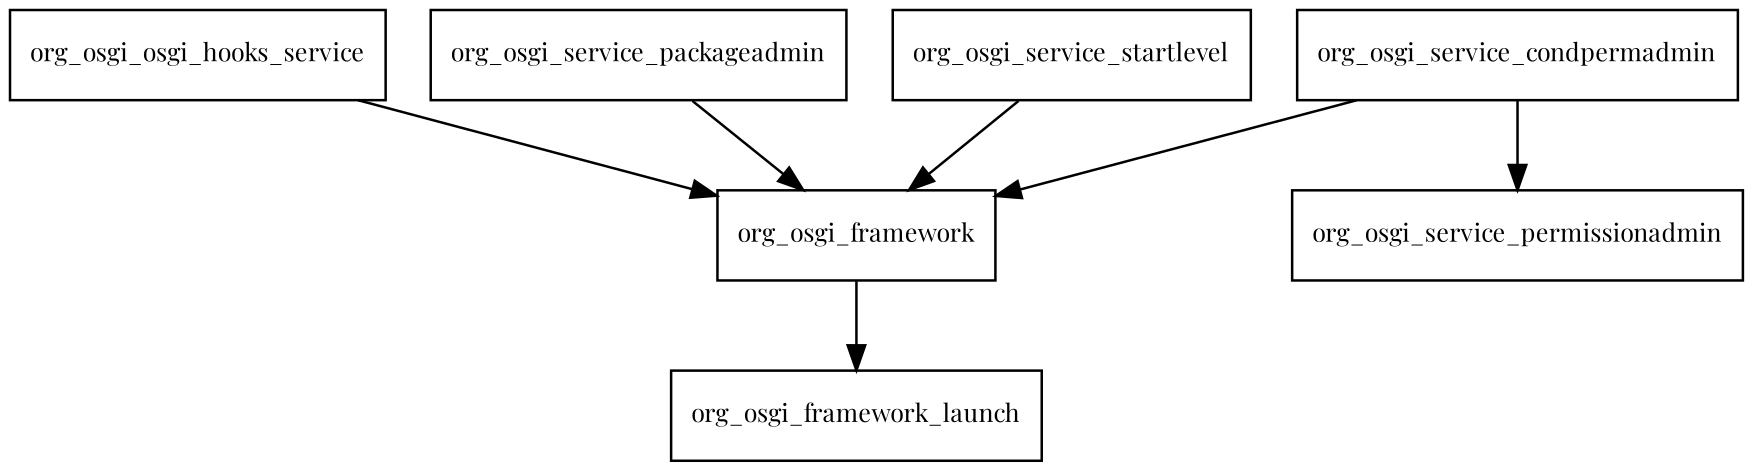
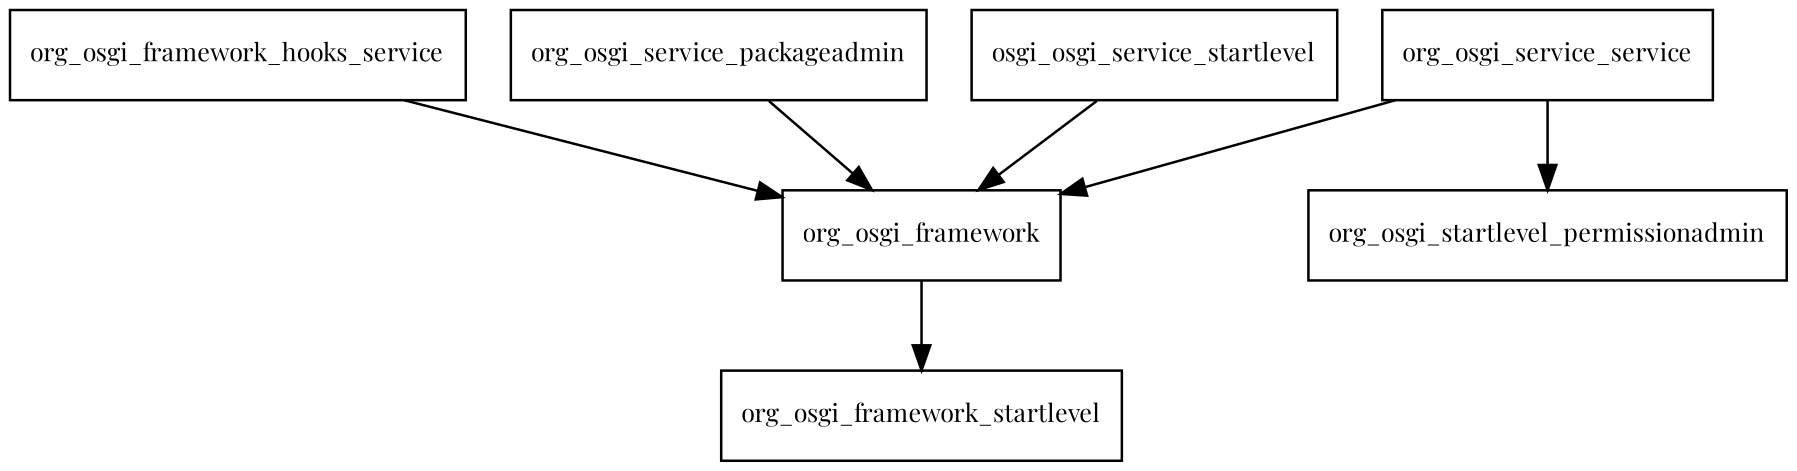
node "org_osgi_osgi_hooks_service": label "org_osgi_osgi_hooks_service" -> "org_osgi_framework_hooks_service"
node "org_osgi_service_startlevel": label "org_osgi_service_startlevel" -> "osgi_osgi_service_startlevel"
node "org_osgi_service_condpermadmin": label "org_osgi_service_condpermadmin" -> "org_osgi_service_service"
node "org_osgi_service_permissionadmin": label "org_osgi_service_permissionadmin" -> "org_osgi_startlevel_permissionadmin"
node "org_osgi_framework_launch": label "org_osgi_framework_launch" -> "org_osgi_framework_startlevel"
